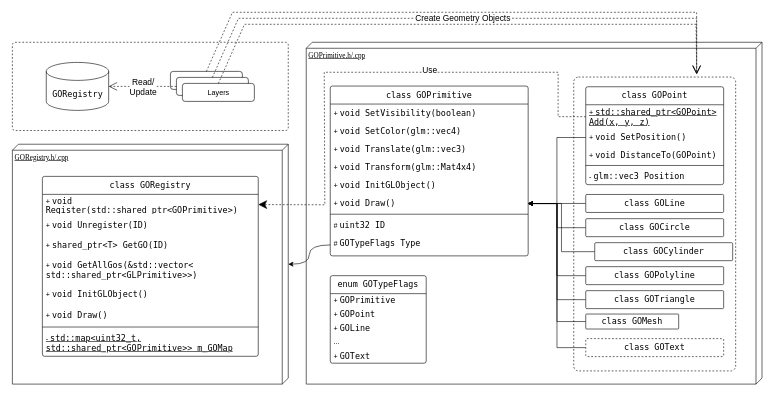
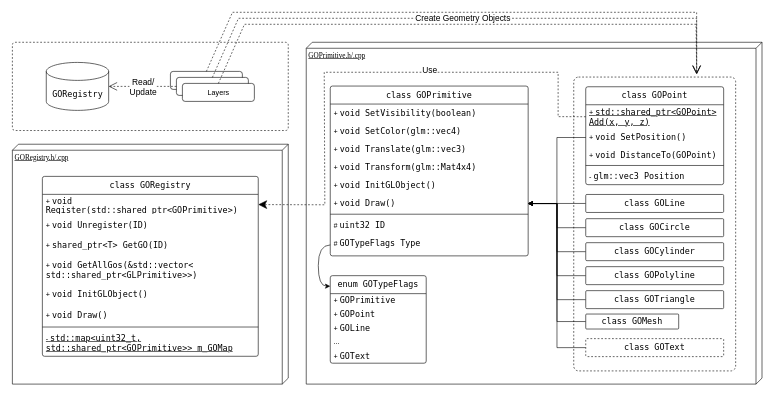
node "class GOCylinder": moved (664, 252) -> (655, 252)
edge "# GOTypeFlags Type" -> "GORegistry.h/.cpp": now "# GOTypeFlags Type" -> "enum GOTypeFlags"
